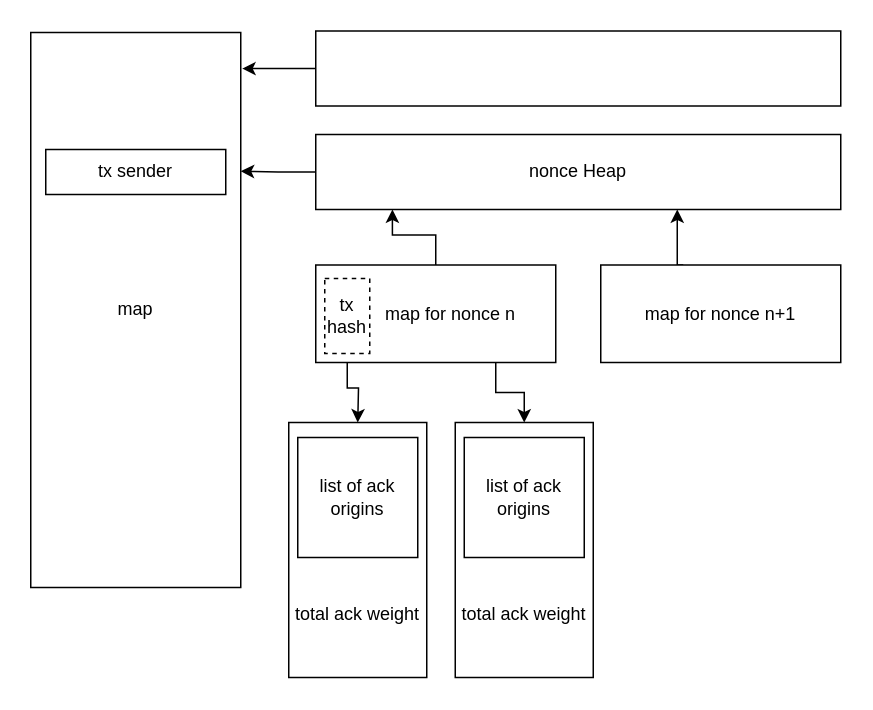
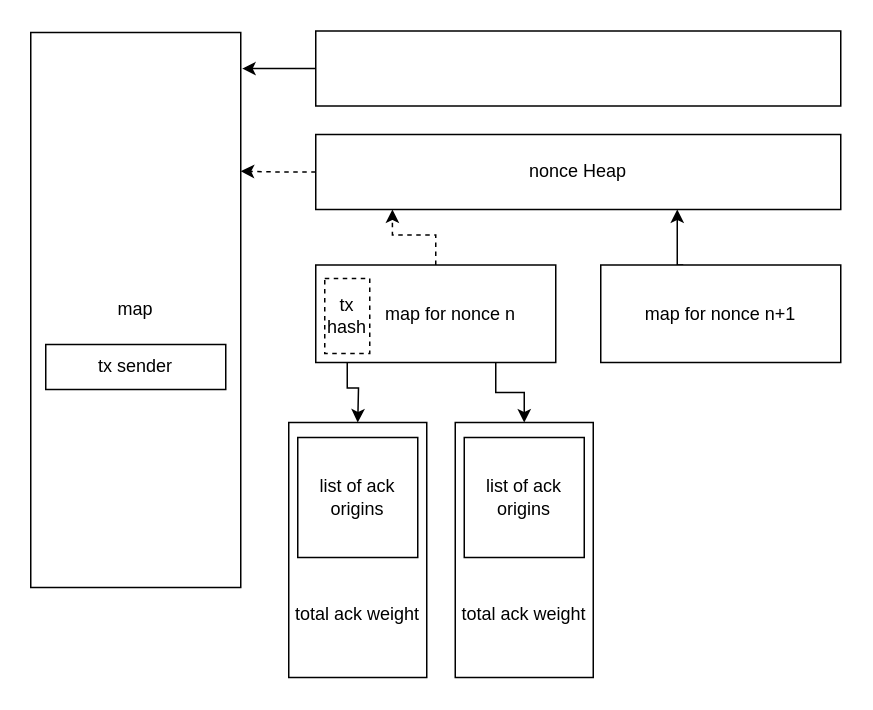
node "tx sender": moved (136, 172) -> (136, 367)
edge "nonce Heap" -> "map": style solid -> dashed
edge "map for nonce n" -> "nonce Heap": style solid -> dashed
